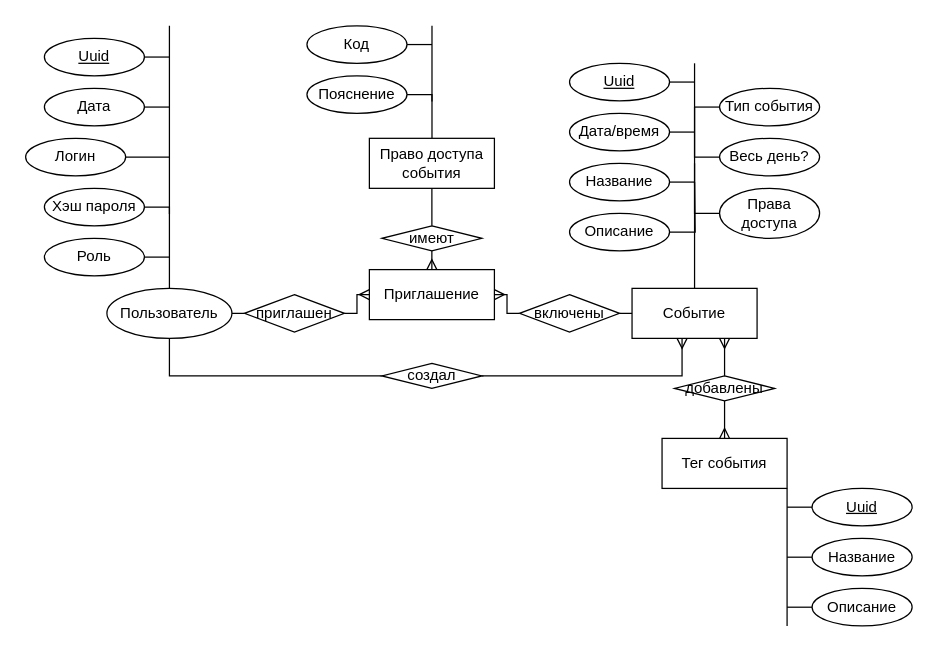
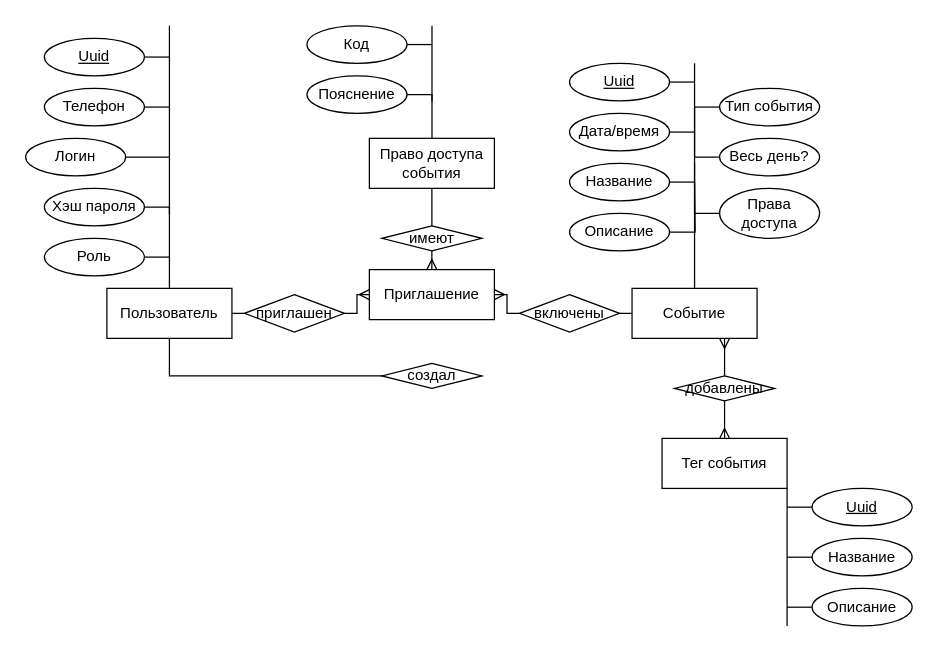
node "Дата": label "Дата" -> "Телефон"
node "Пользователь": shape ellipse -> rectangle
edge "создал" -> "Событие": removed
